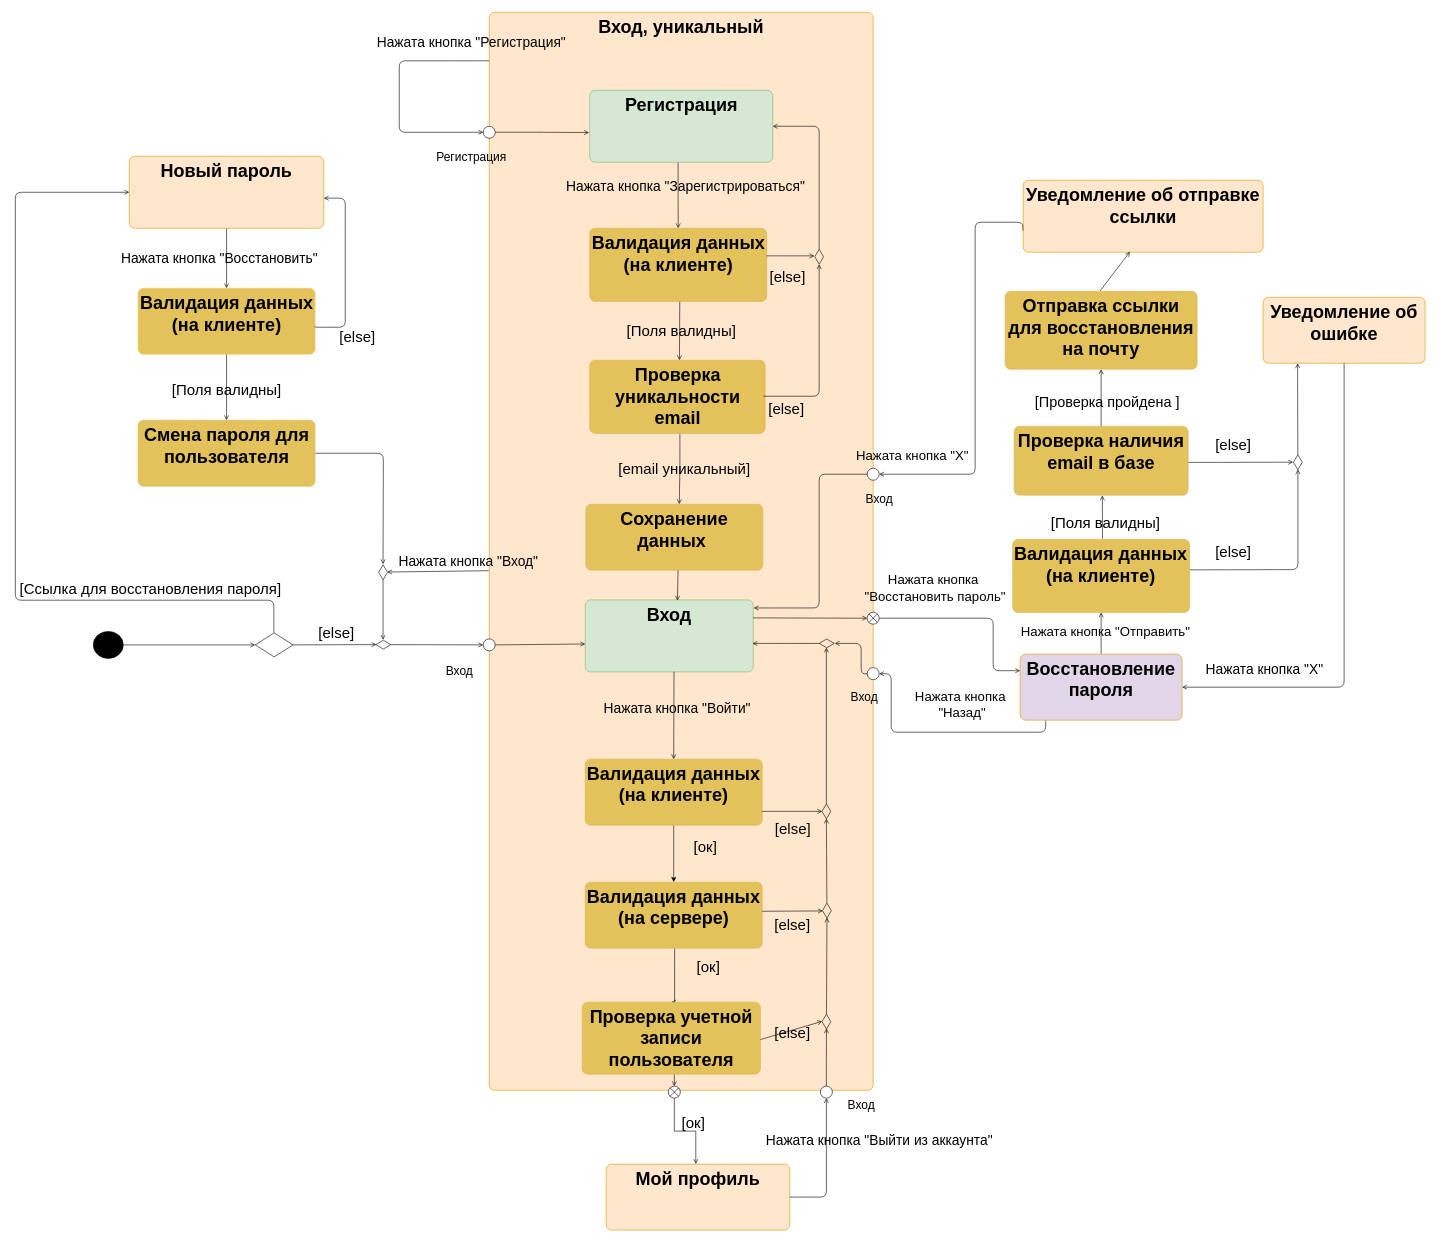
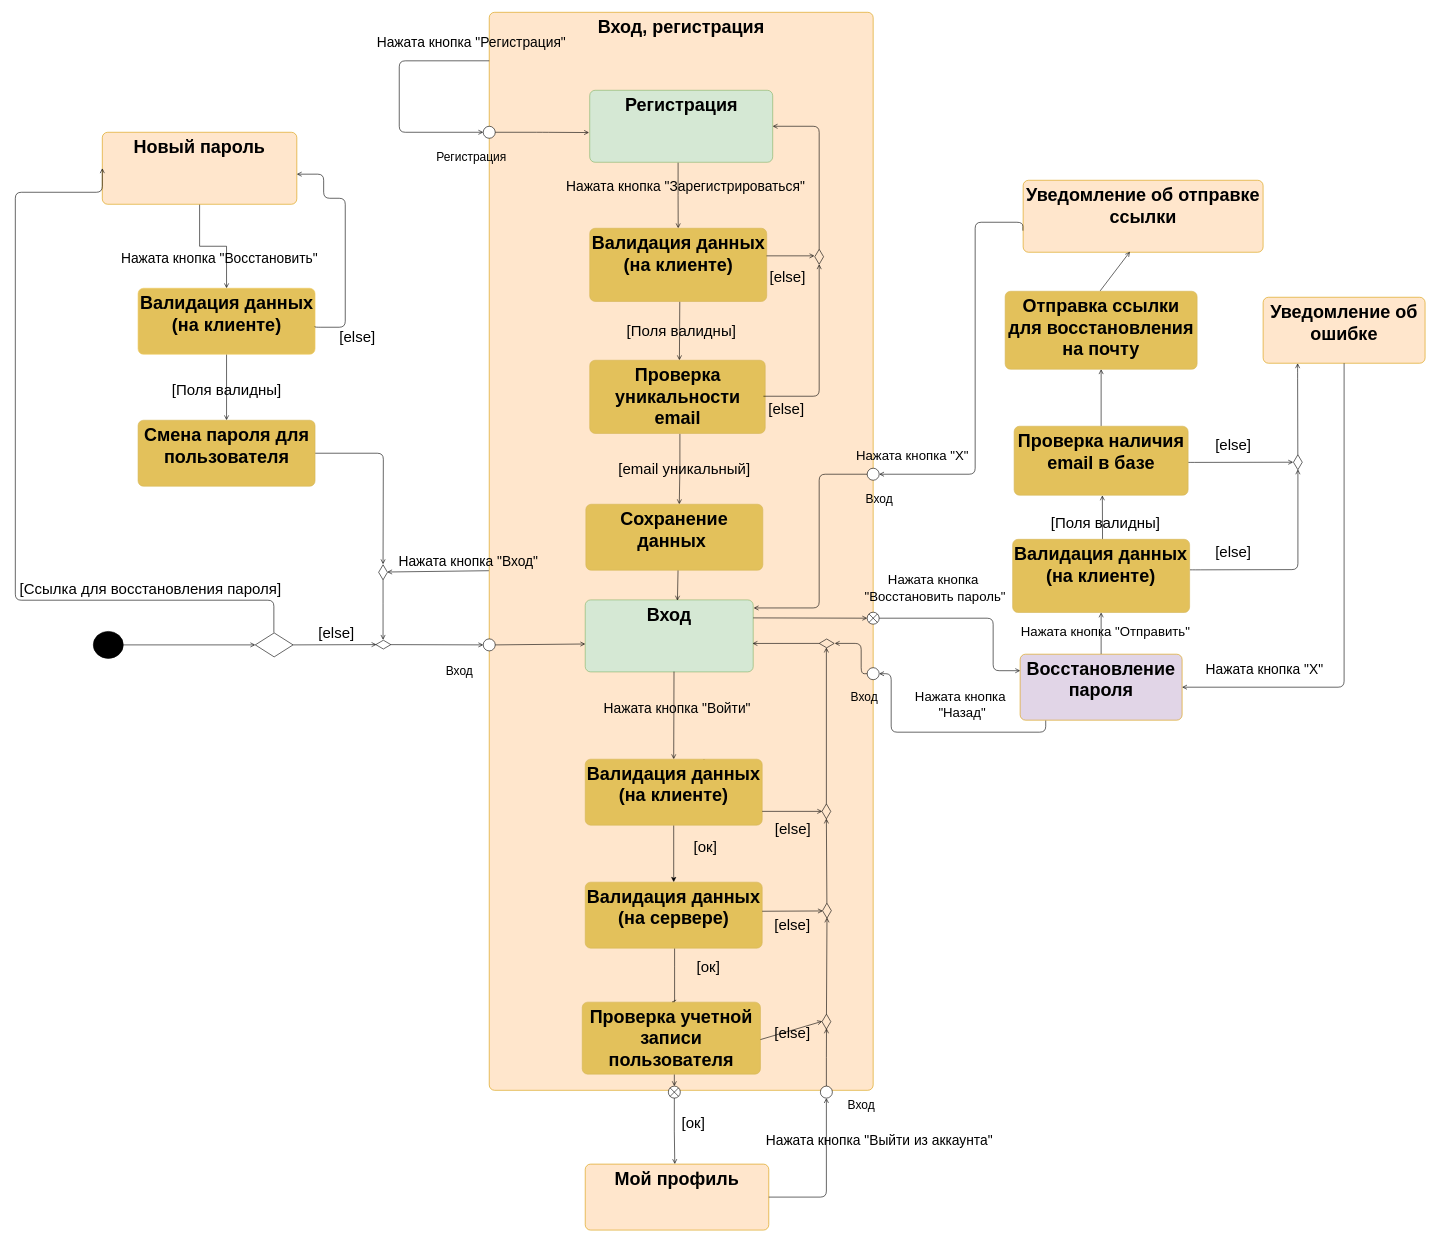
node "Вход, уникальный": label "Вход, уникальный" -> "Вход, регистрация"
node "Новый пароль": moved (227, 192) -> (200, 168)
node "[Проверка пройдена ]": removed
node "Мой профиль": moved (698, 1197) -> (677, 1197)
